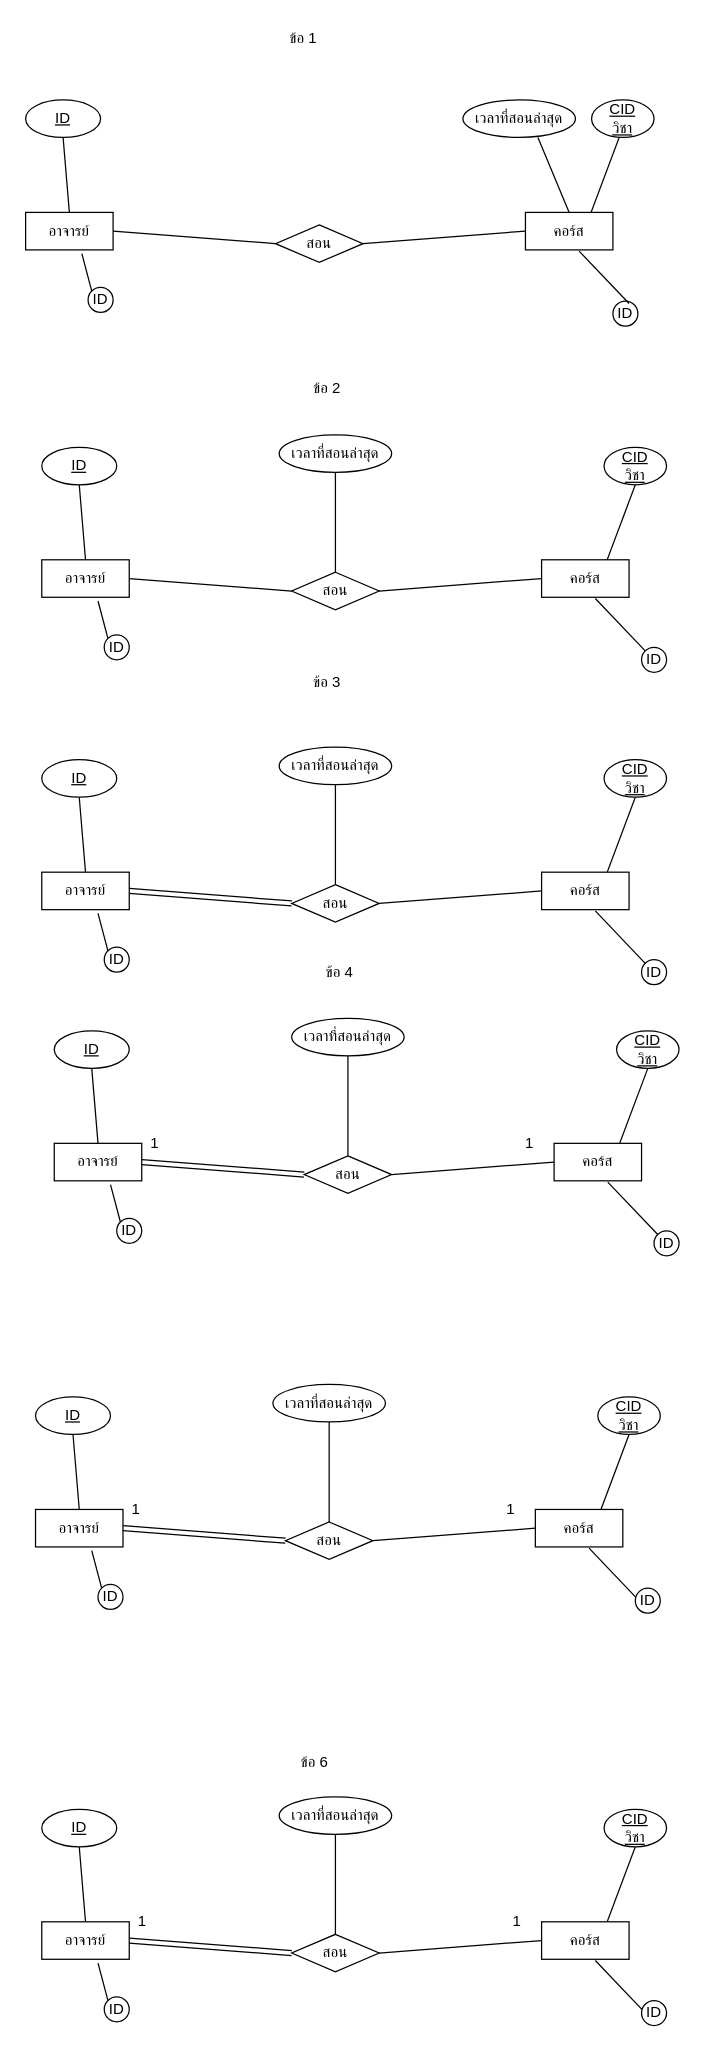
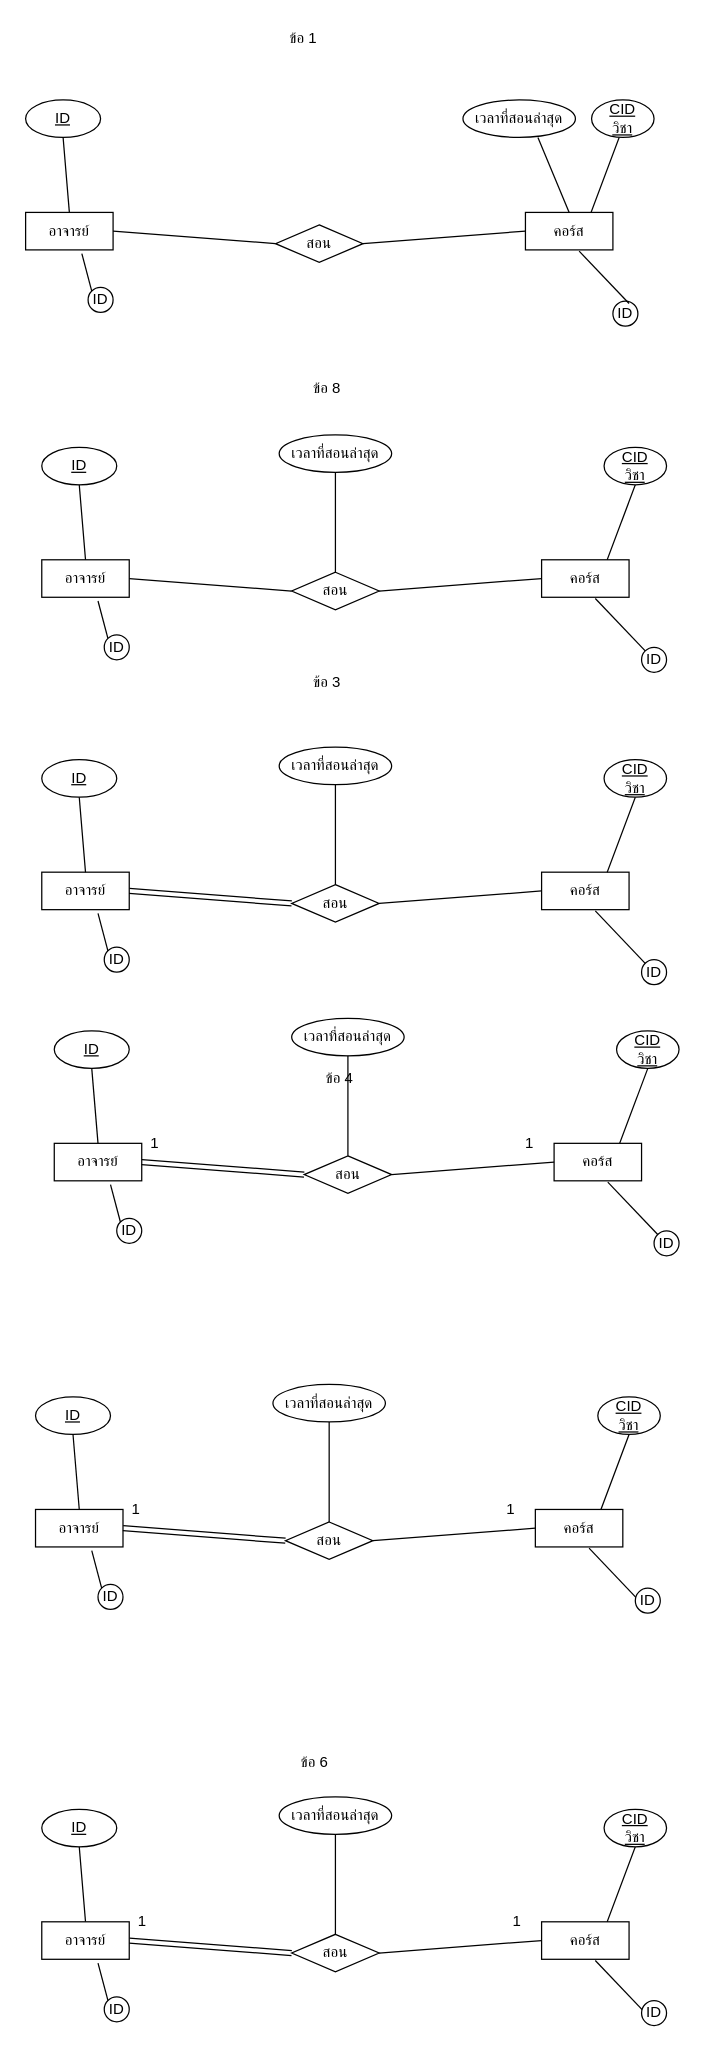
node "ข้อ 2": label "ข้อ 2" -> "ข้อ 8"
node "ข้อ 4": moved (339, 972) -> (339, 1078)
